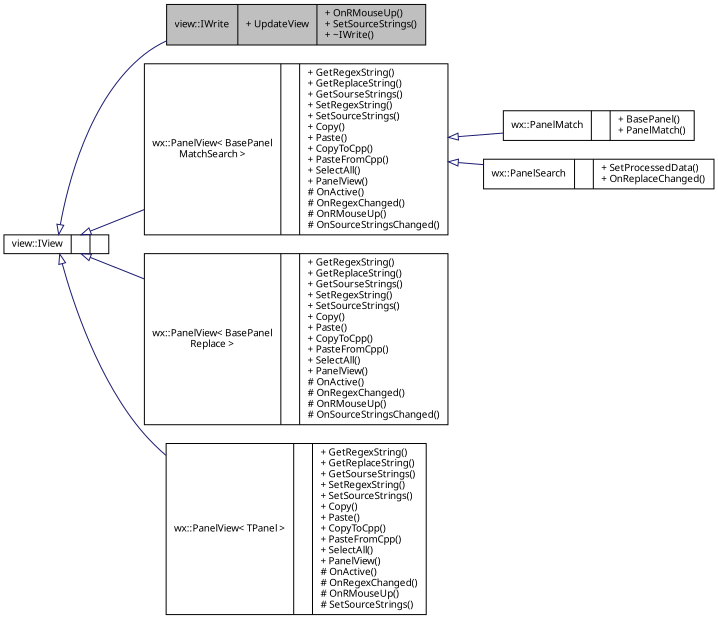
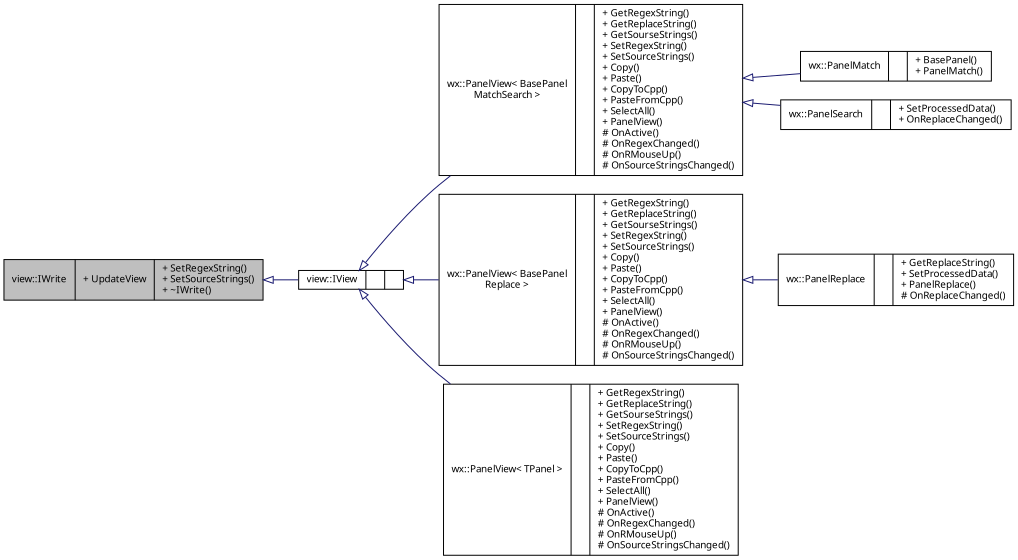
node "view::IWrite": text "+ OnRMouseUp()" -> "+ SetRegexString()"
edge "view::IWrite" -> "view::IView": reversed
node "wx::PanelReplace": added
node "wx::PanelView< TPanel >": text "# SetSourceStrings()" -> "# OnSourceStringsChanged()"
